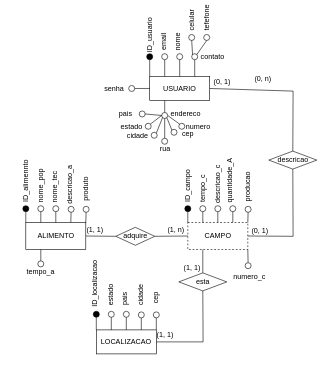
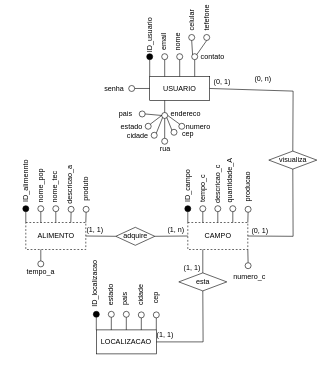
node "descricao": label "descricao" -> "visualiza"
node "ALIMENTO": style solid -> dashed
